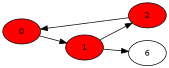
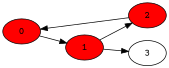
node "6": label "6" -> "3"
